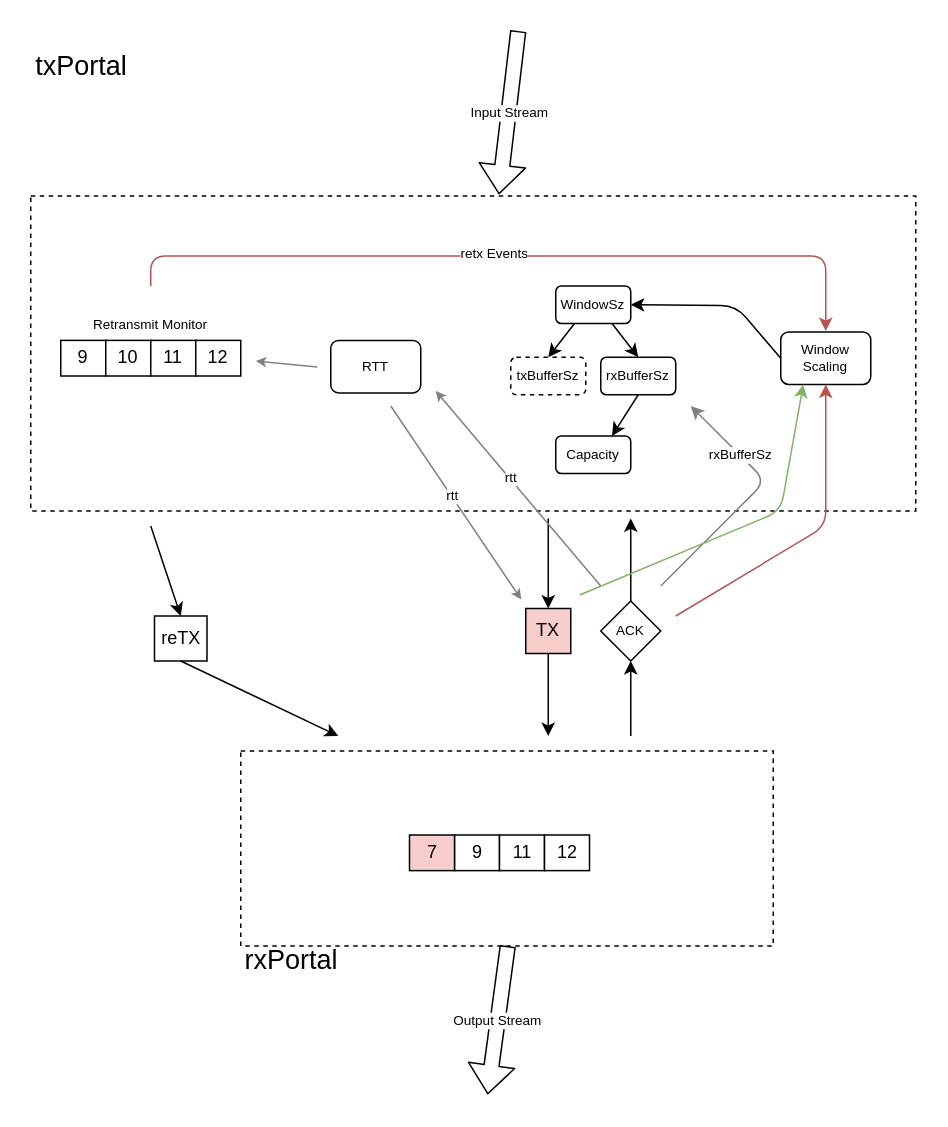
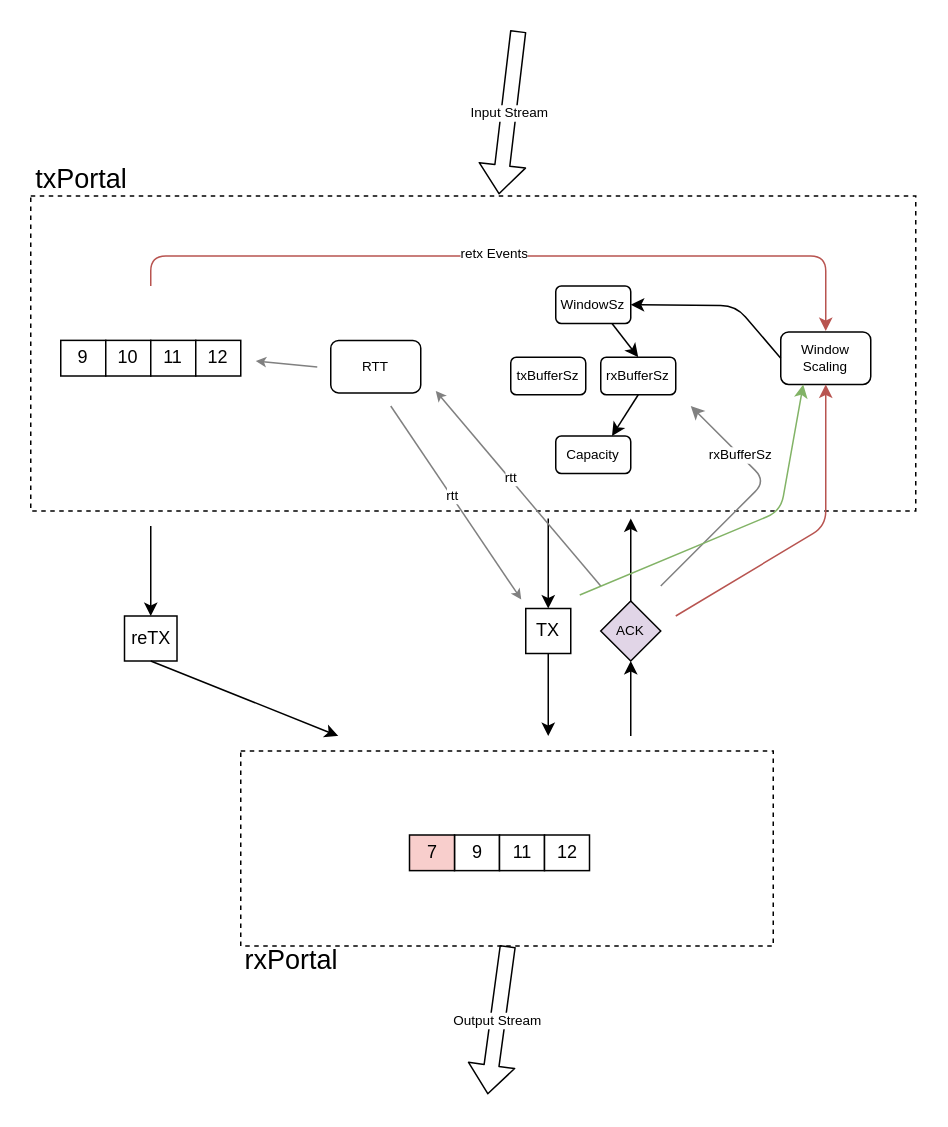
node "txPortal": moved (81, 67) -> (81, 179)
node "Retransmit Monitor": removed
edge "WindowSz" -> "txBufferSz": removed
node "txBufferSz": style dashed -> solid
node "TX": fillcolor #f8cecc -> #ffffff
node "ACK": fillcolor #ffffff -> #e1d5e7
node "reTX": moved (181, 638) -> (151, 638)
